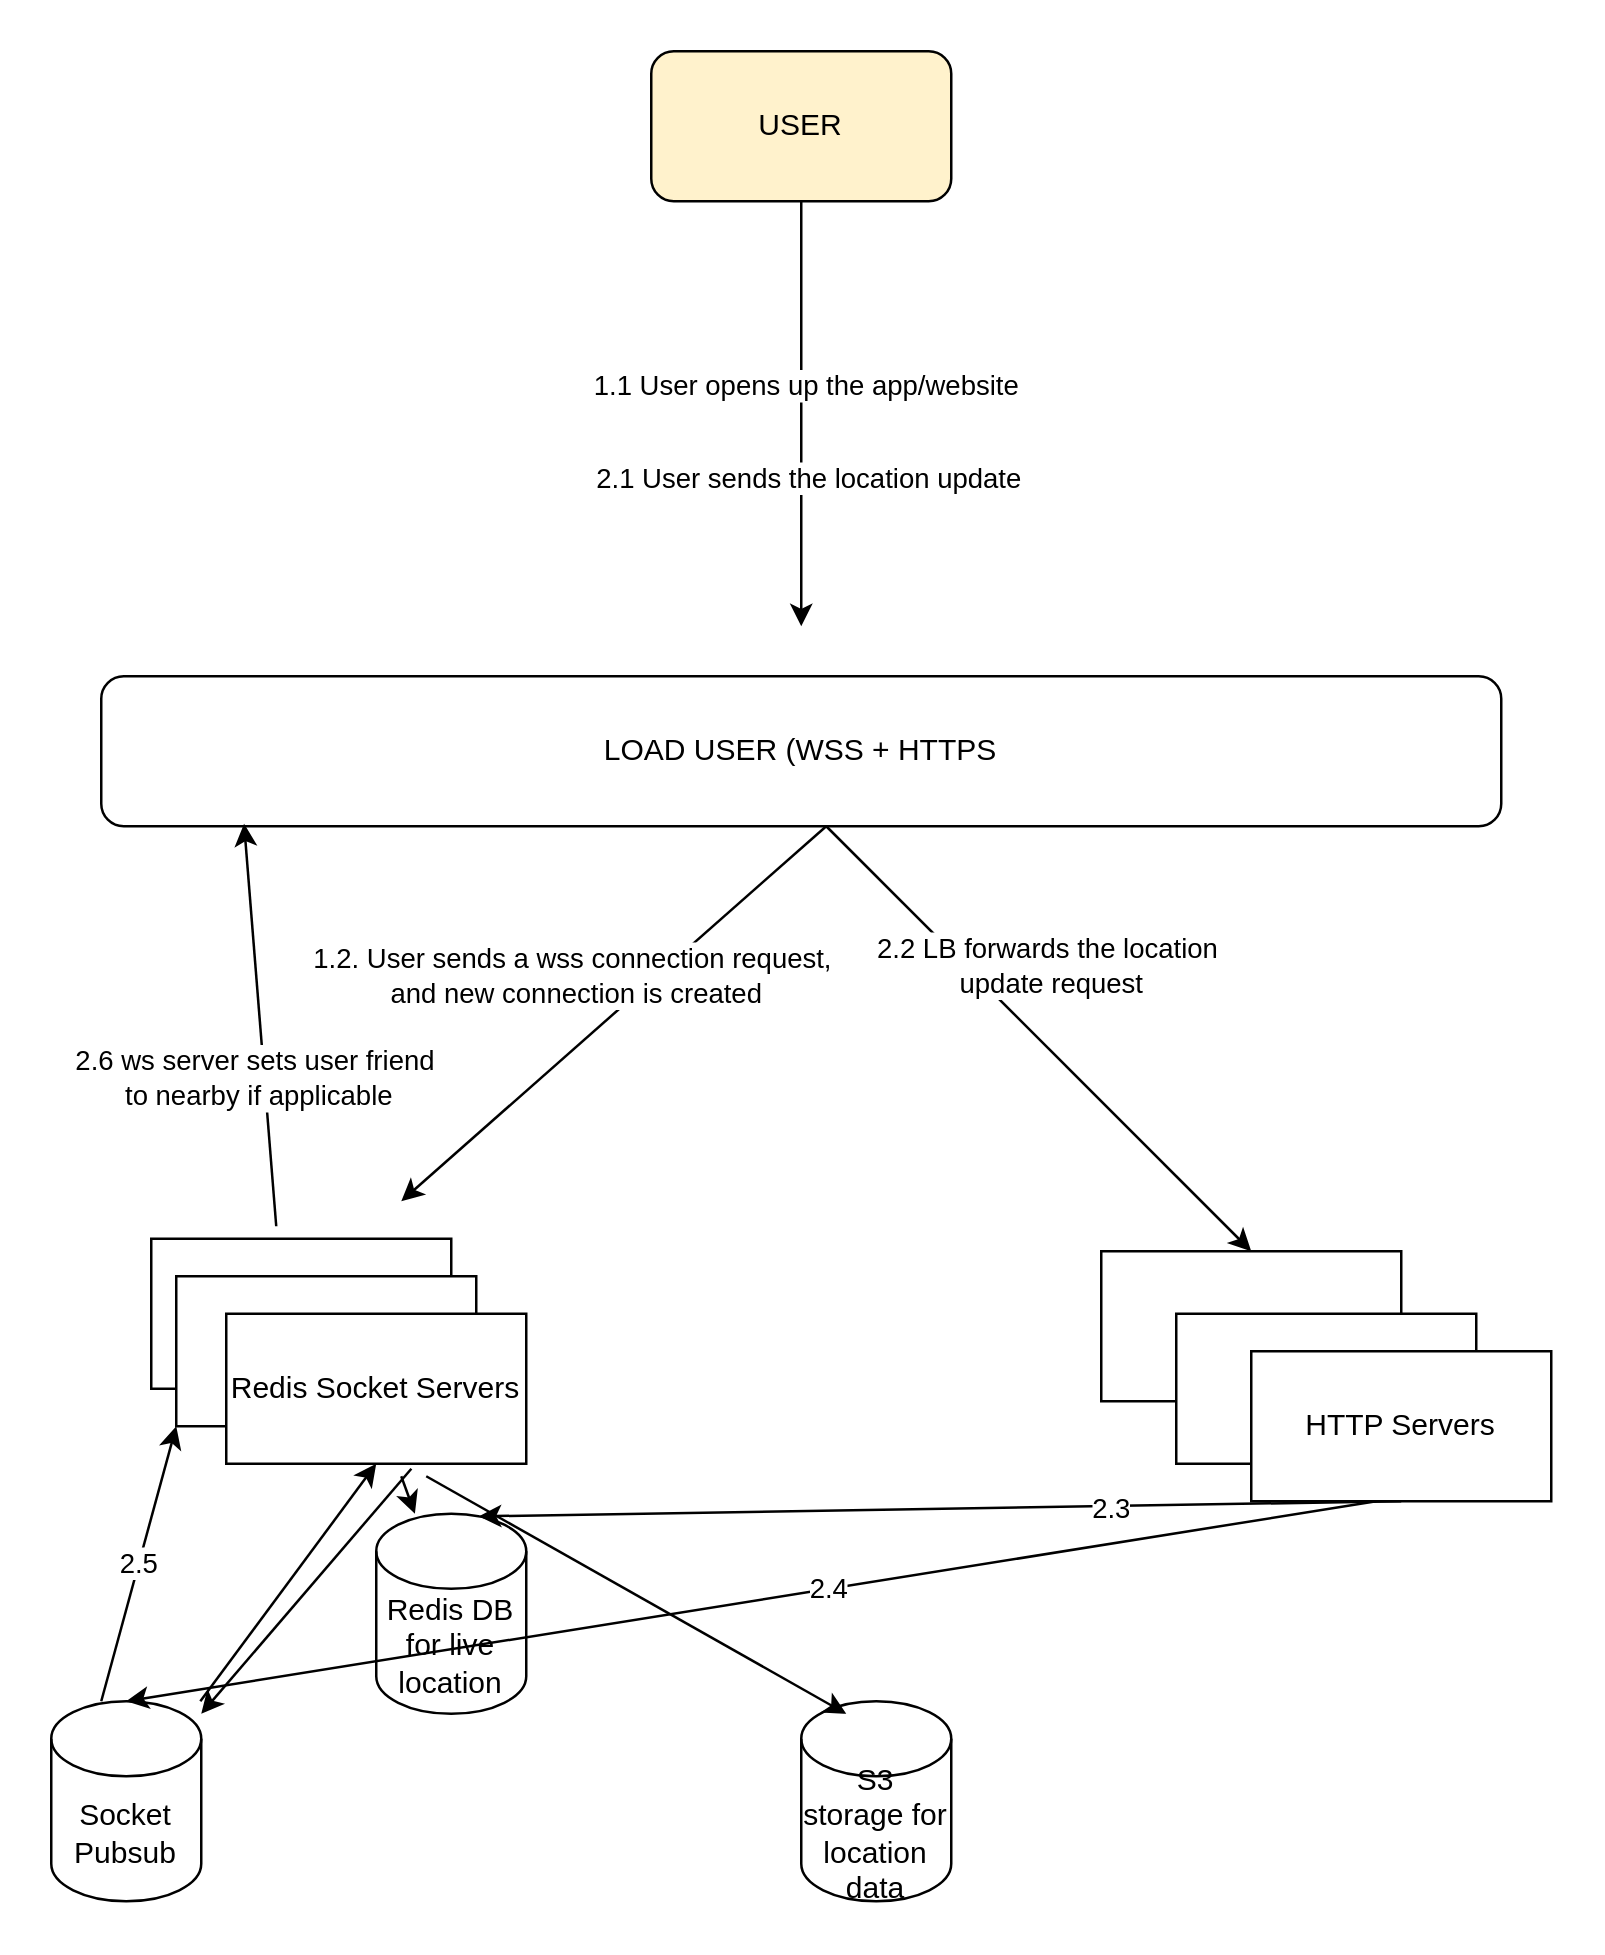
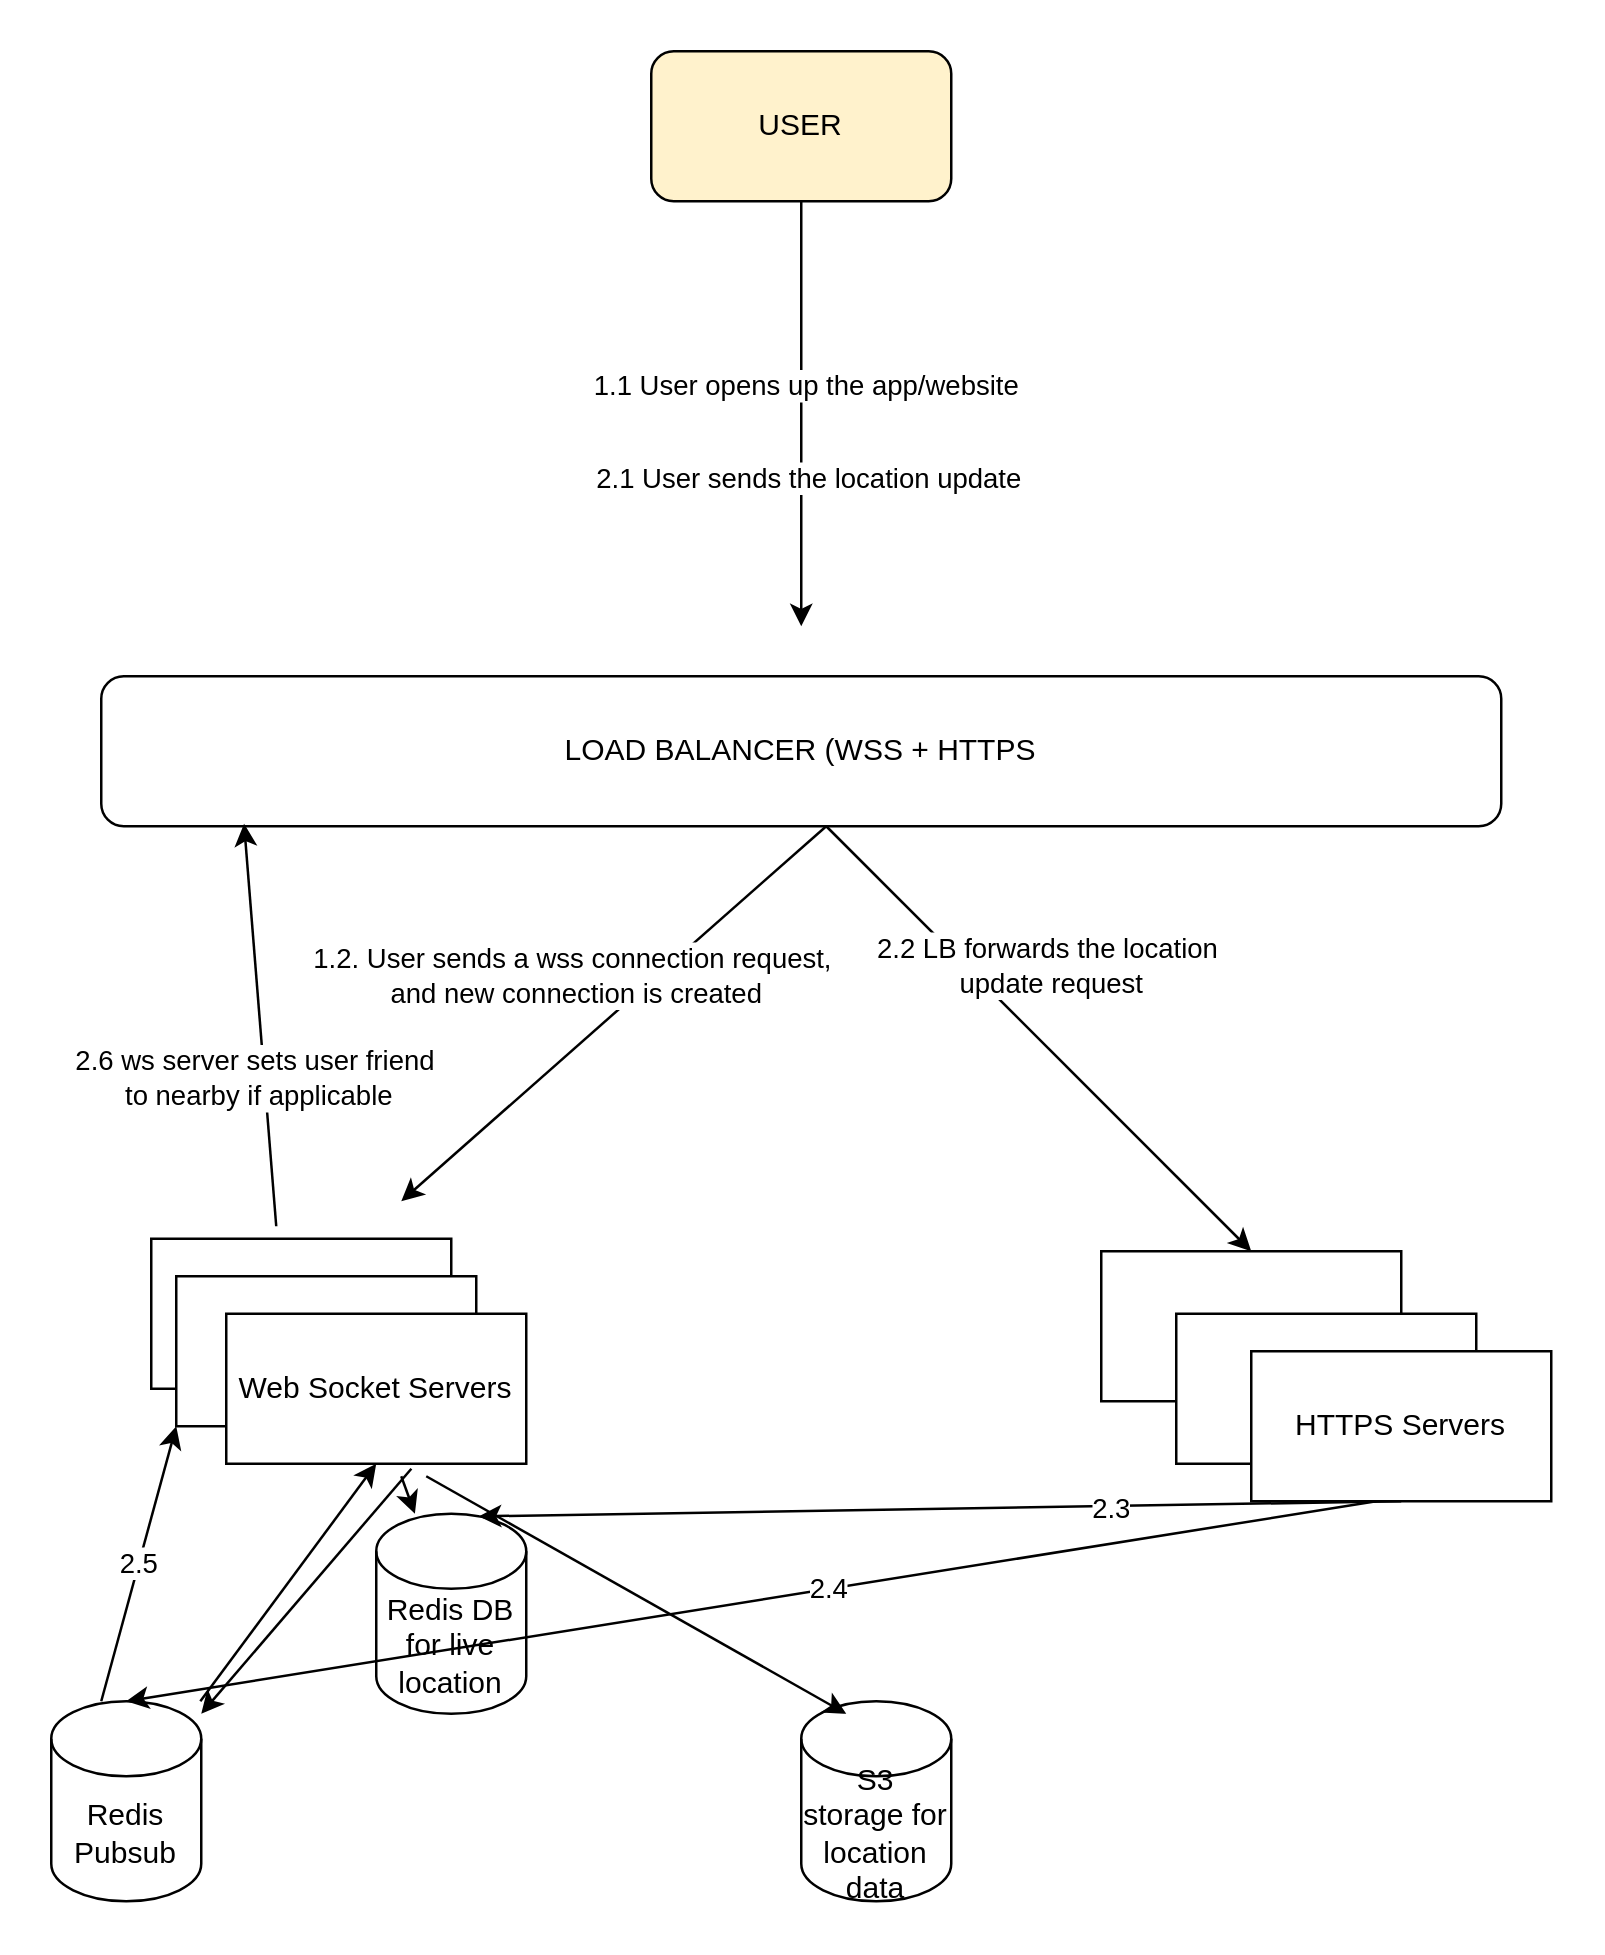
node "LOAD USER (WSS + HTTPS": label "LOAD USER (WSS + HTTPS" -> "LOAD BALANCER (WSS + HTTPS"
node "Redis Socket Servers": label "Redis Socket Servers" -> "Web Socket Servers"
node "HTTP Servers": label "HTTP Servers" -> "HTTPS Servers"
node "Socket Pubsub": label "Socket Pubsub" -> "Redis Pubsub"
